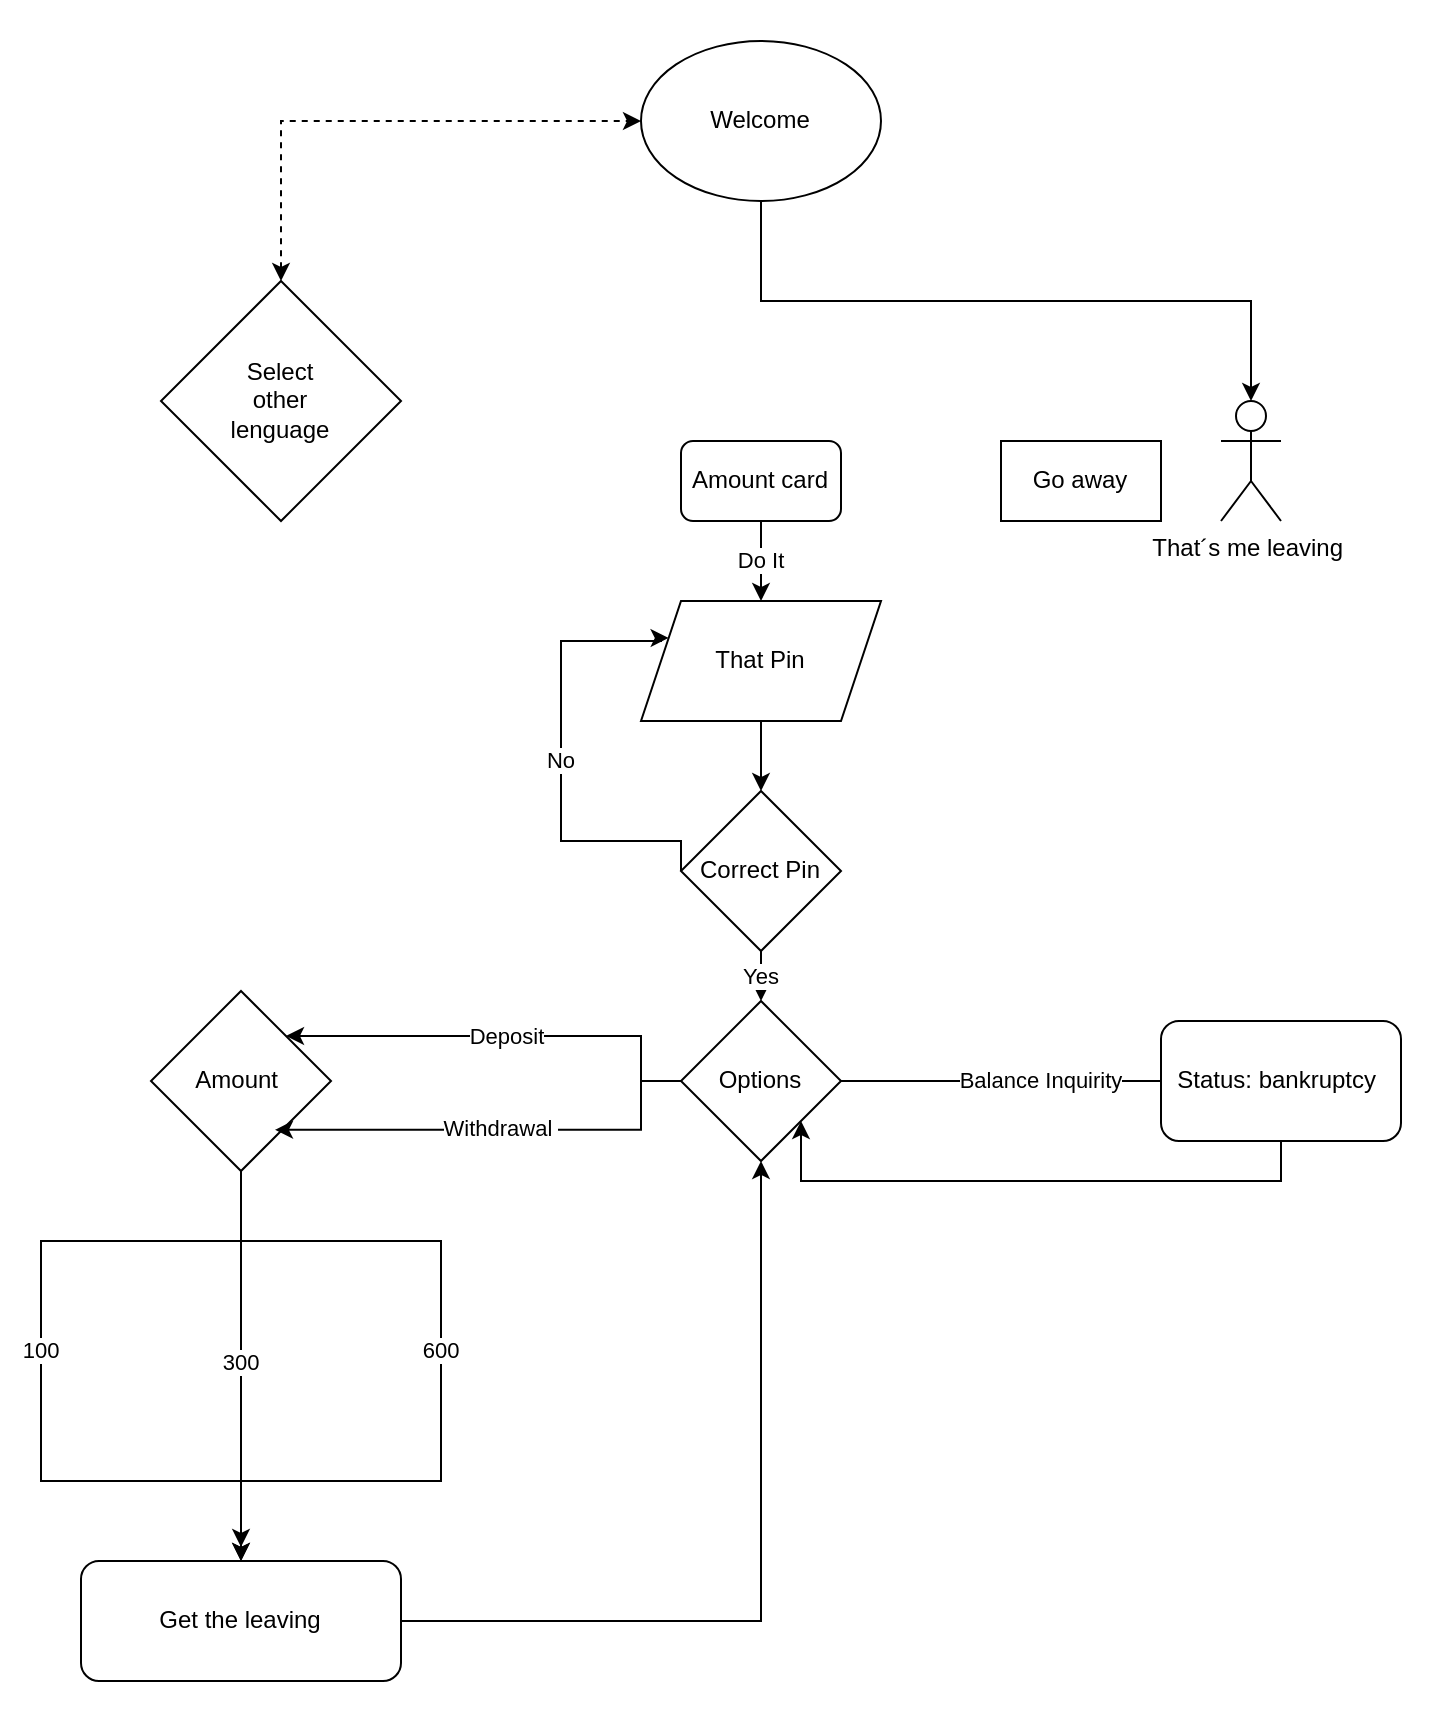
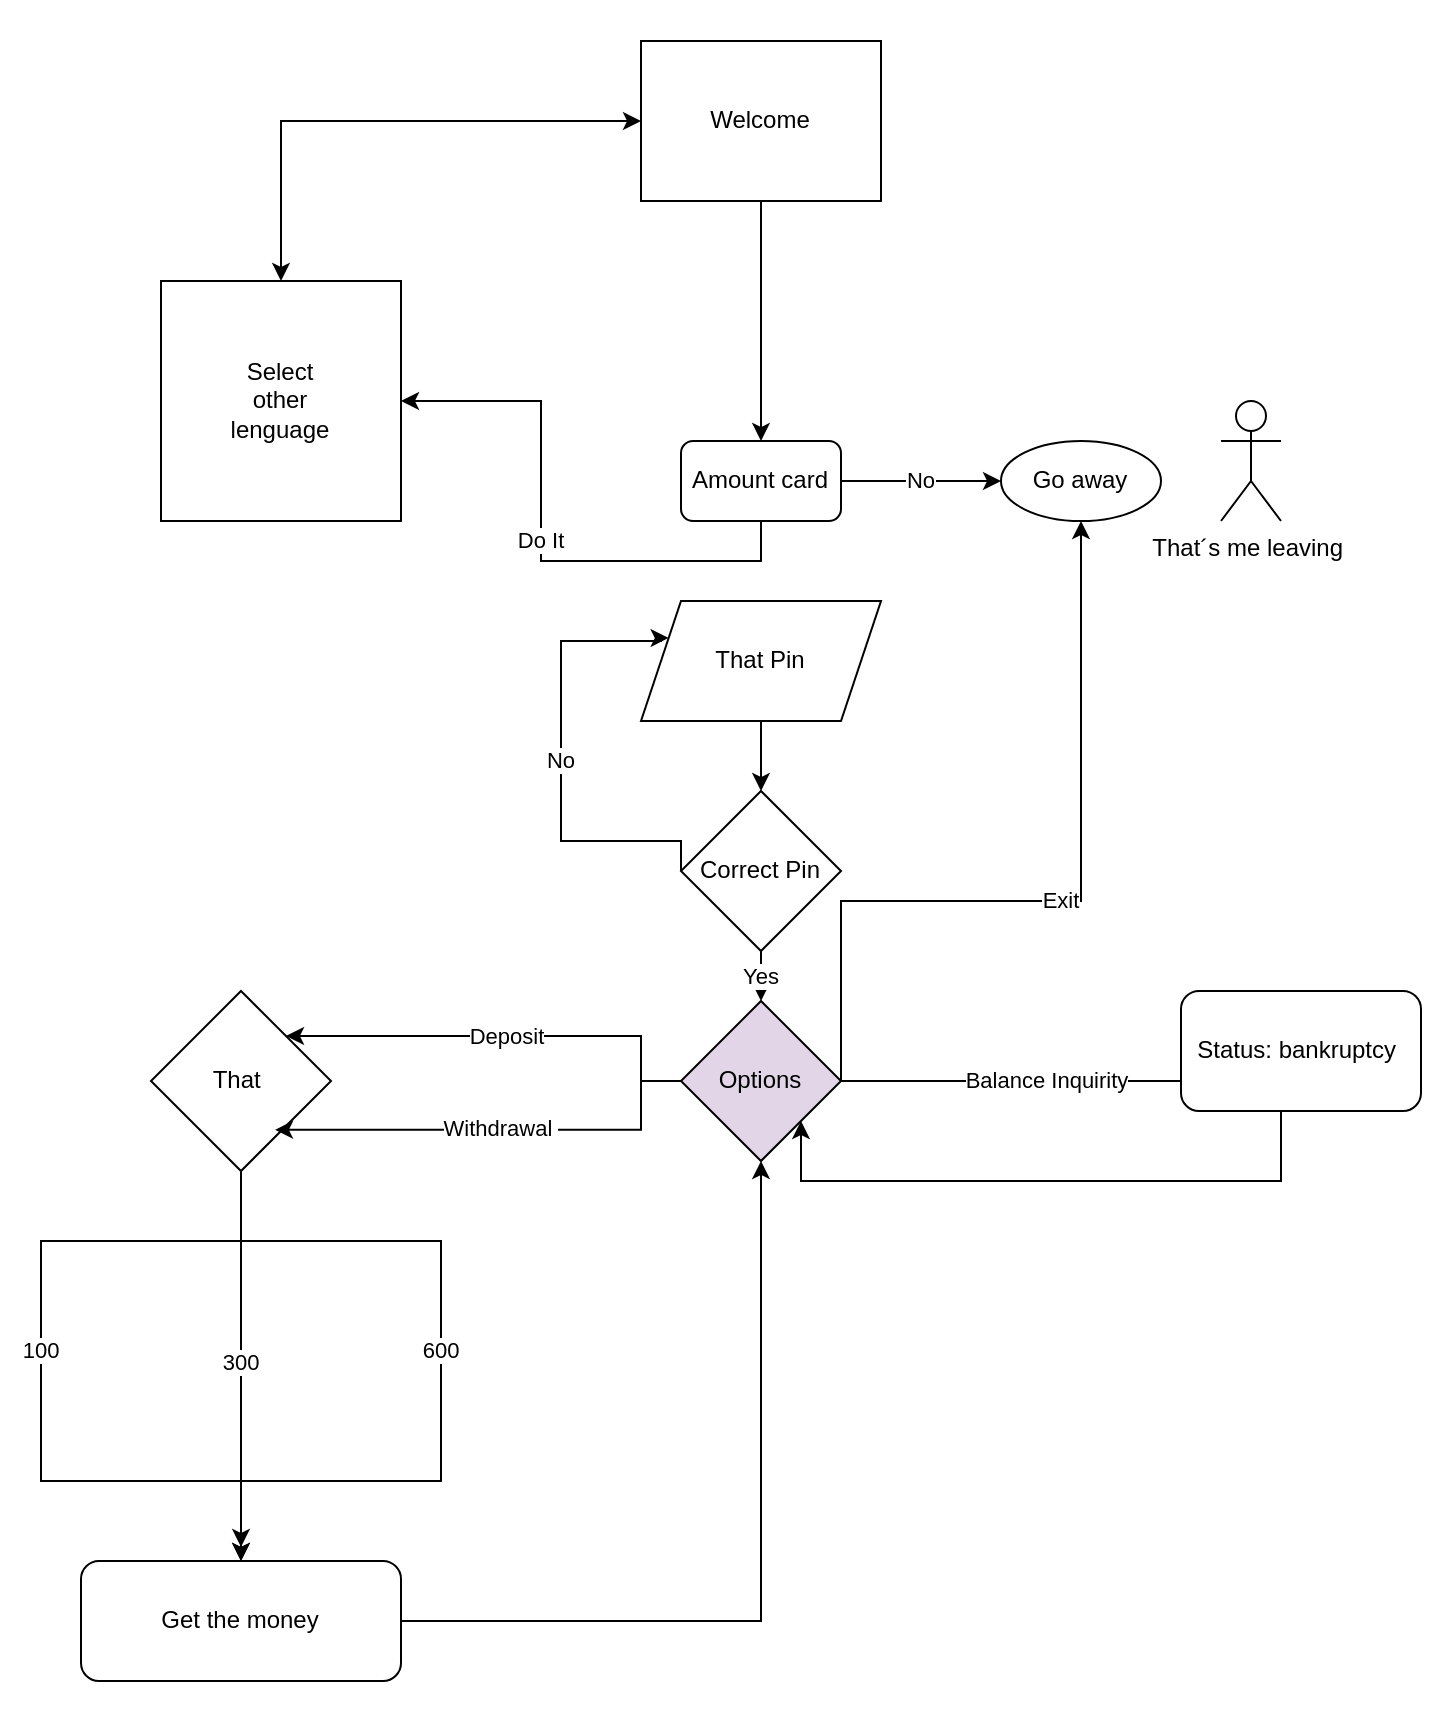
edge "Welcome" -- "Select other lenguage": style dashed -> solid
node "Welcome": shape ellipse -> rectangle
edge "Welcome" -> "That´s me leaving": now "Welcome" -> "Amount card"
node "Select other lenguage": shape diamond -> rectangle
edge "Amount card" -> "Go away": added, label "No"
node "Go away": shape rectangle -> ellipse
edge "Amount card" -> "That Pin": now "Amount card" -> "Select other lenguage"
edge "Options" -> "Go away": added, label "Exit"
node "Amount": label "Amount" -> "That"
node "Options": fillcolor #ffffff -> #e1d5e7
node "Status: bankruptcy": moved (1281, 1081) -> (1301, 1051)
node "Get the leaving": label "Get the leaving" -> "Get the money"
